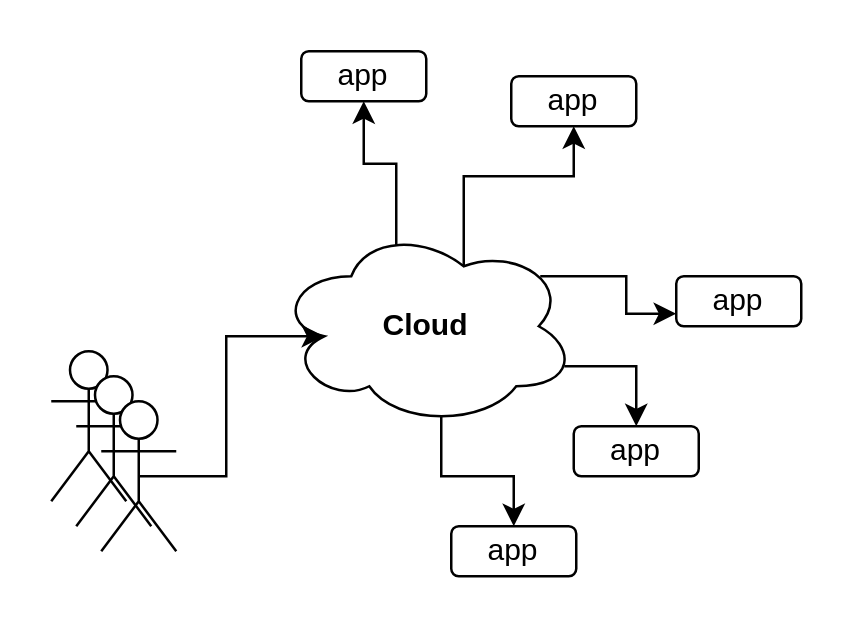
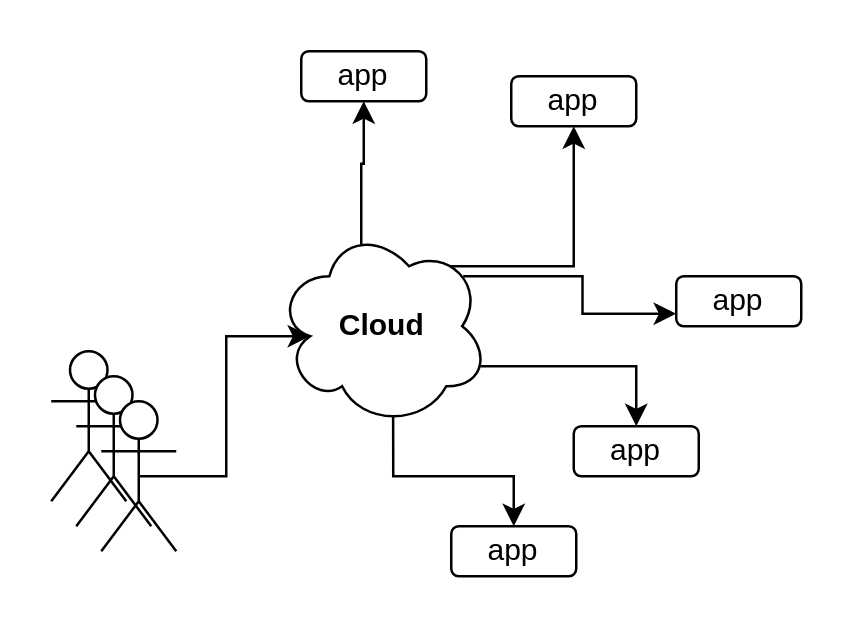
node "Cloud": size 300x200 -> 213x200
